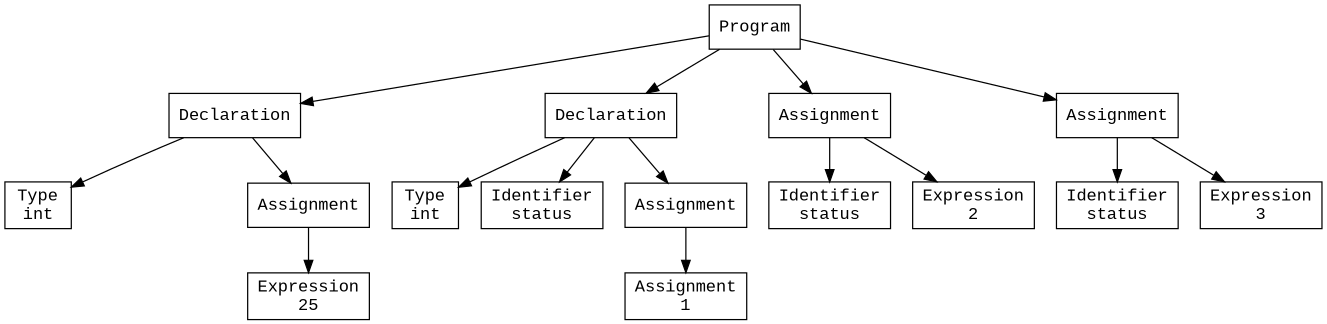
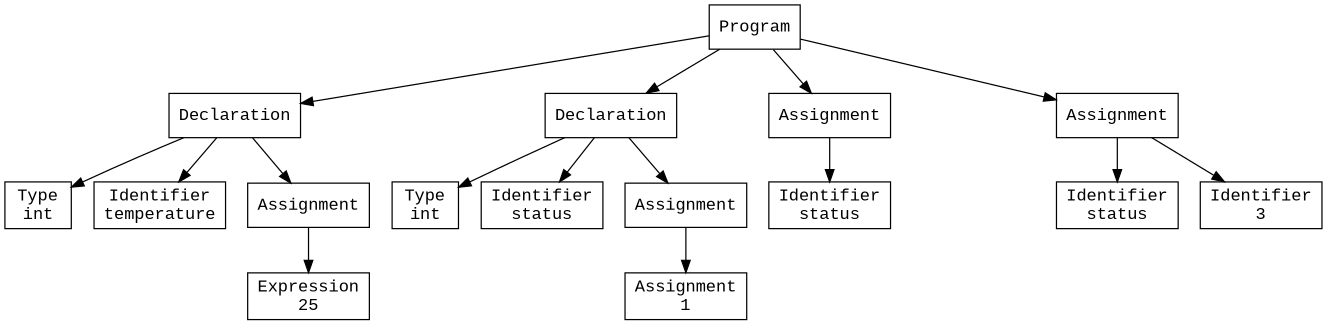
node "Identifier temperature": added
node "Expression 2": removed
node "Expression 3": label "Expression 3" -> "Identifier 3"
